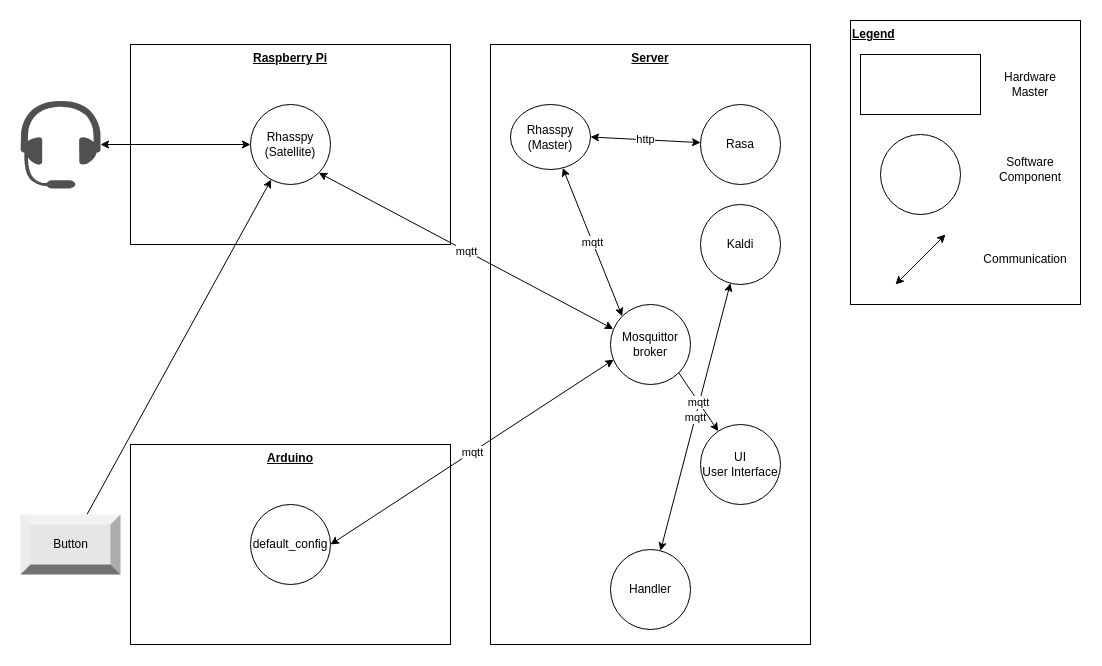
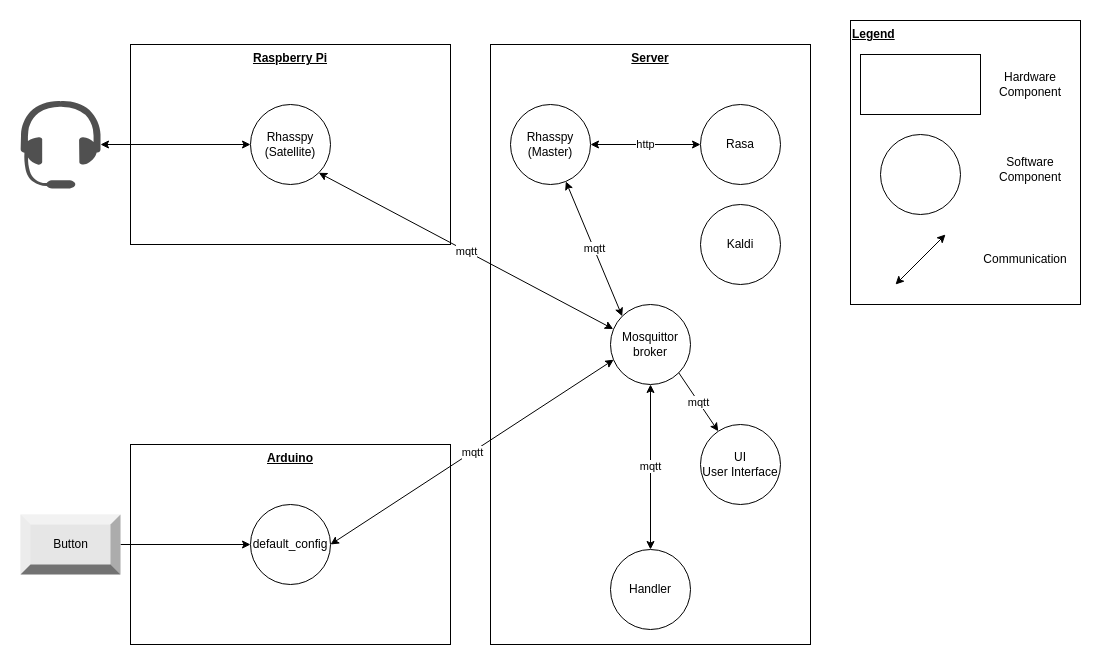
node "Hardware Master": label "Hardware Master" -> "Hardware Component"
node "Rhasspy (Master)": size 80x65 -> 80x80
edge "Button" -> "Rhasspy (Satellite)": now "Button" -> "default_config"
edge "Kaldi" -- "Handler": now "Mosquittor broker" -- "Handler"
